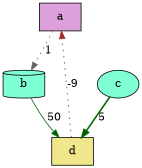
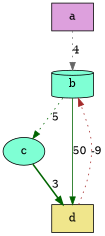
edge "a" -> "b": label "1" -> "4"
edge "d" -> "a": now "d" -> "b"
edge "b" -> "c": added, label "5"
edge "c" -> "d": label "5" -> "3"
